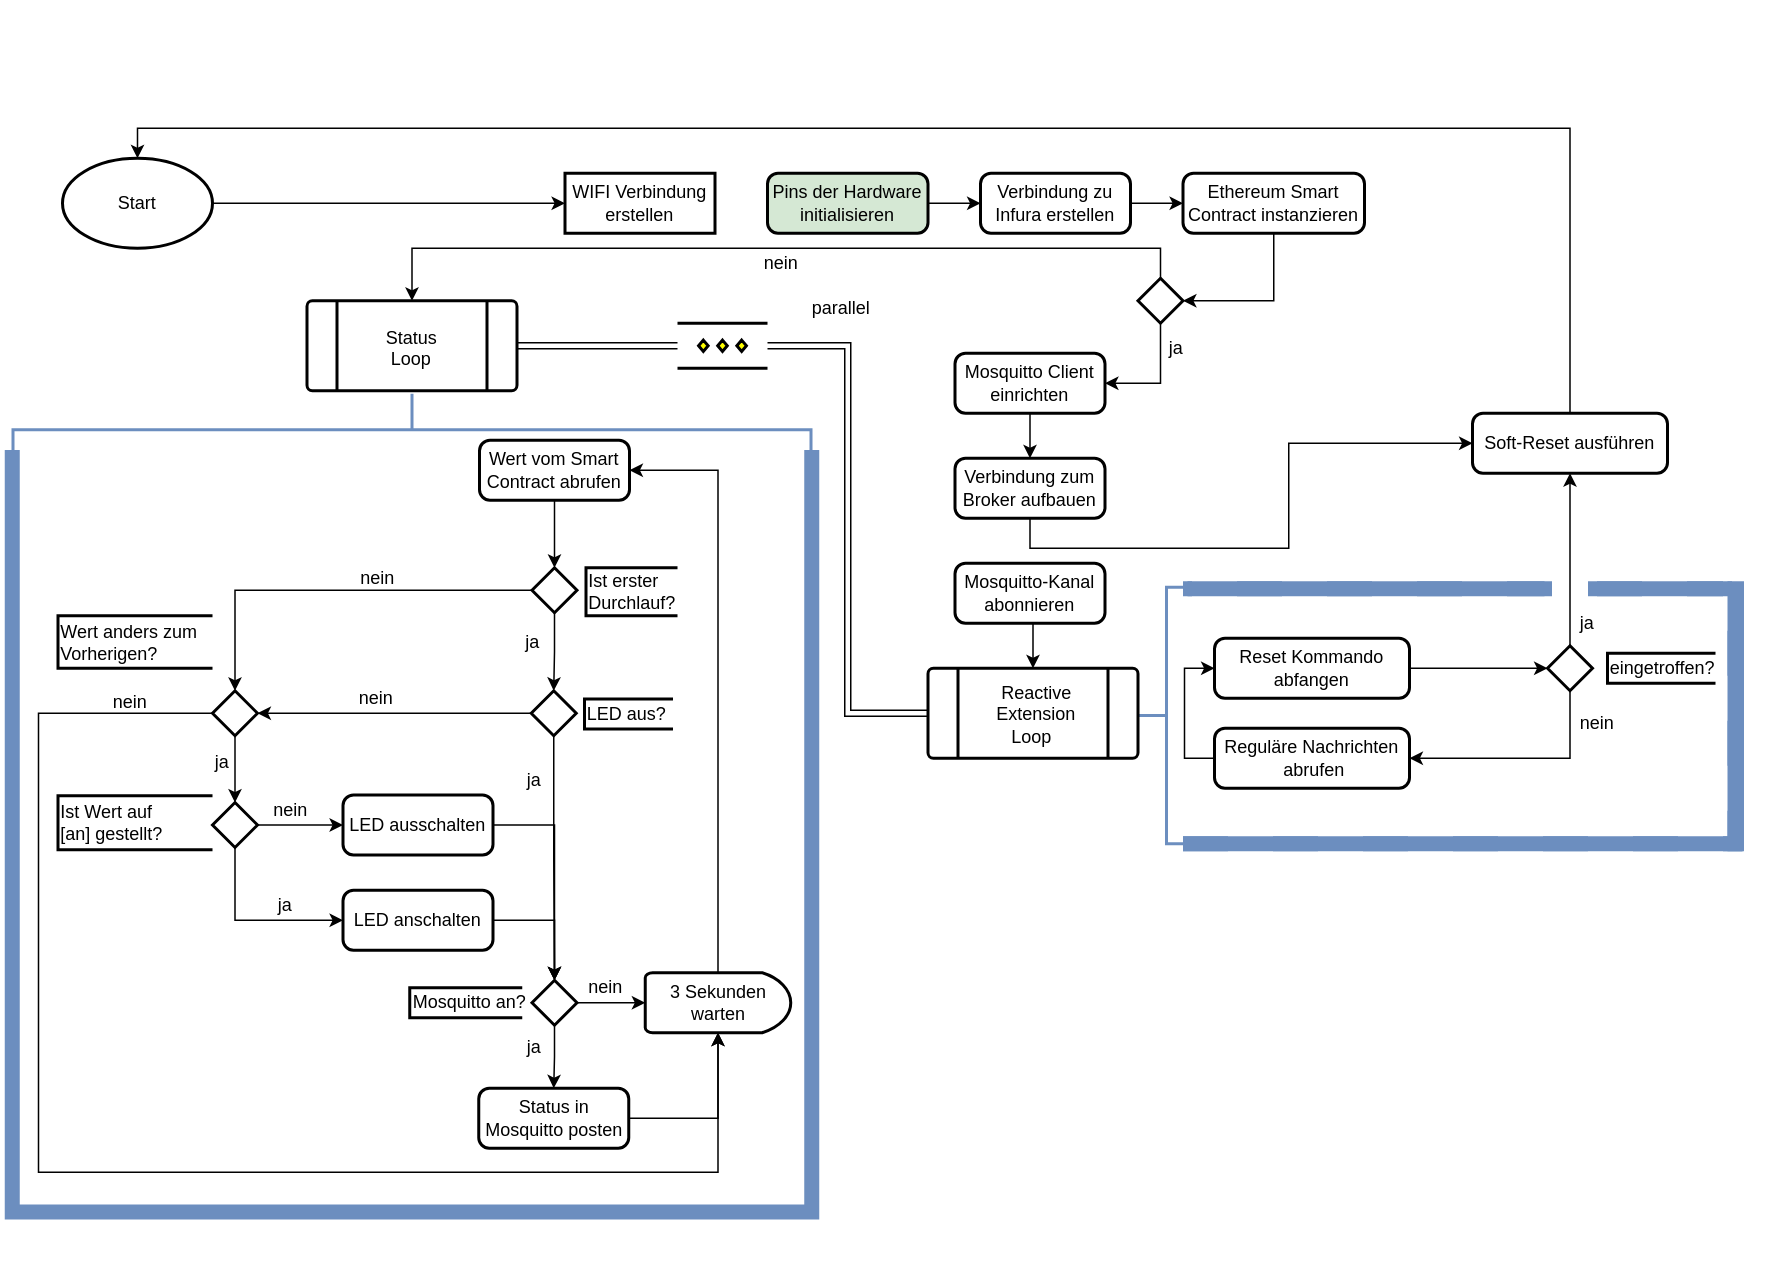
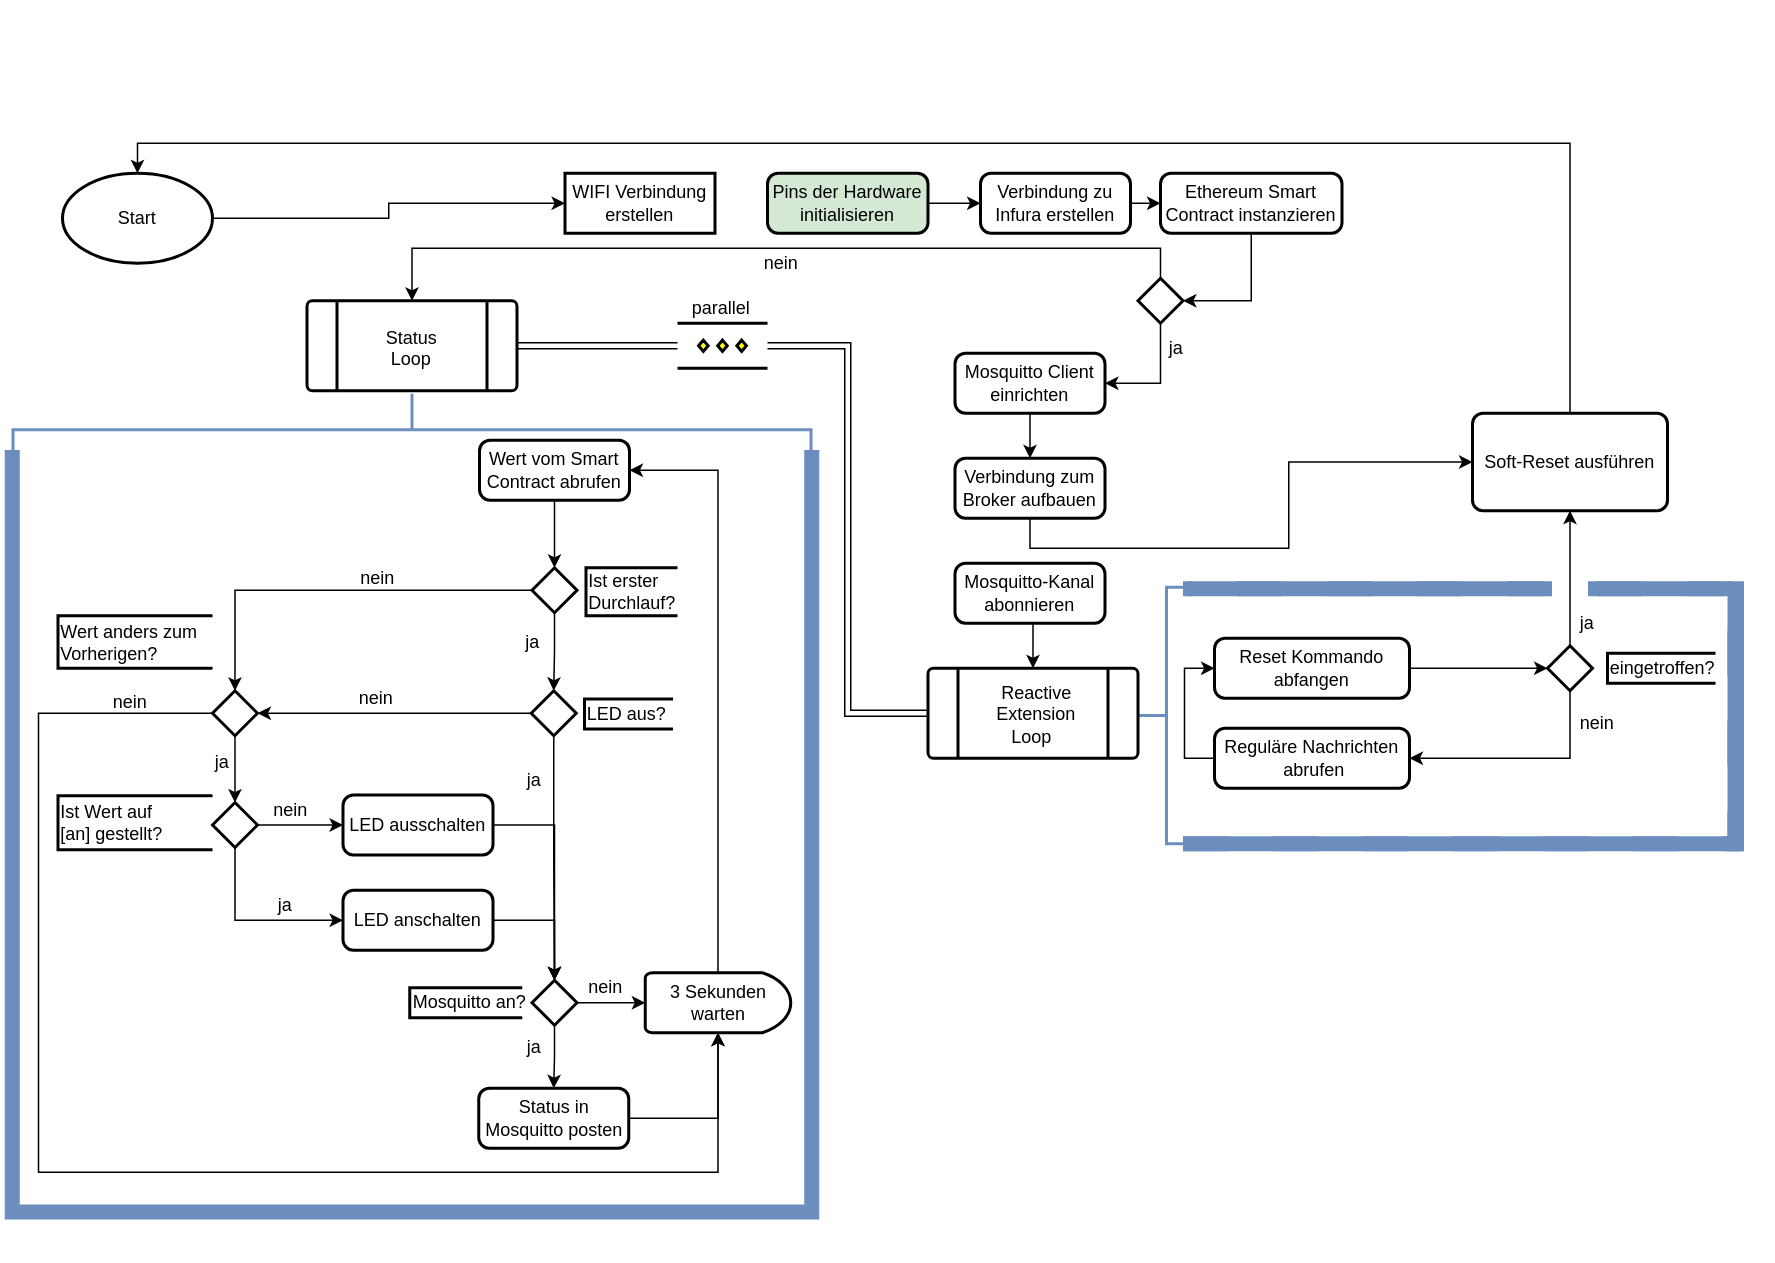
node "Start": moved (137, 203) -> (137, 218)
node "Ethereum Smart Contract instanzieren": moved (1274, 203) -> (1251, 203)
node "parallel": moved (847, 308) -> (727, 308)
node "Soft-Reset ausführen": size 195x60 -> 195x98
